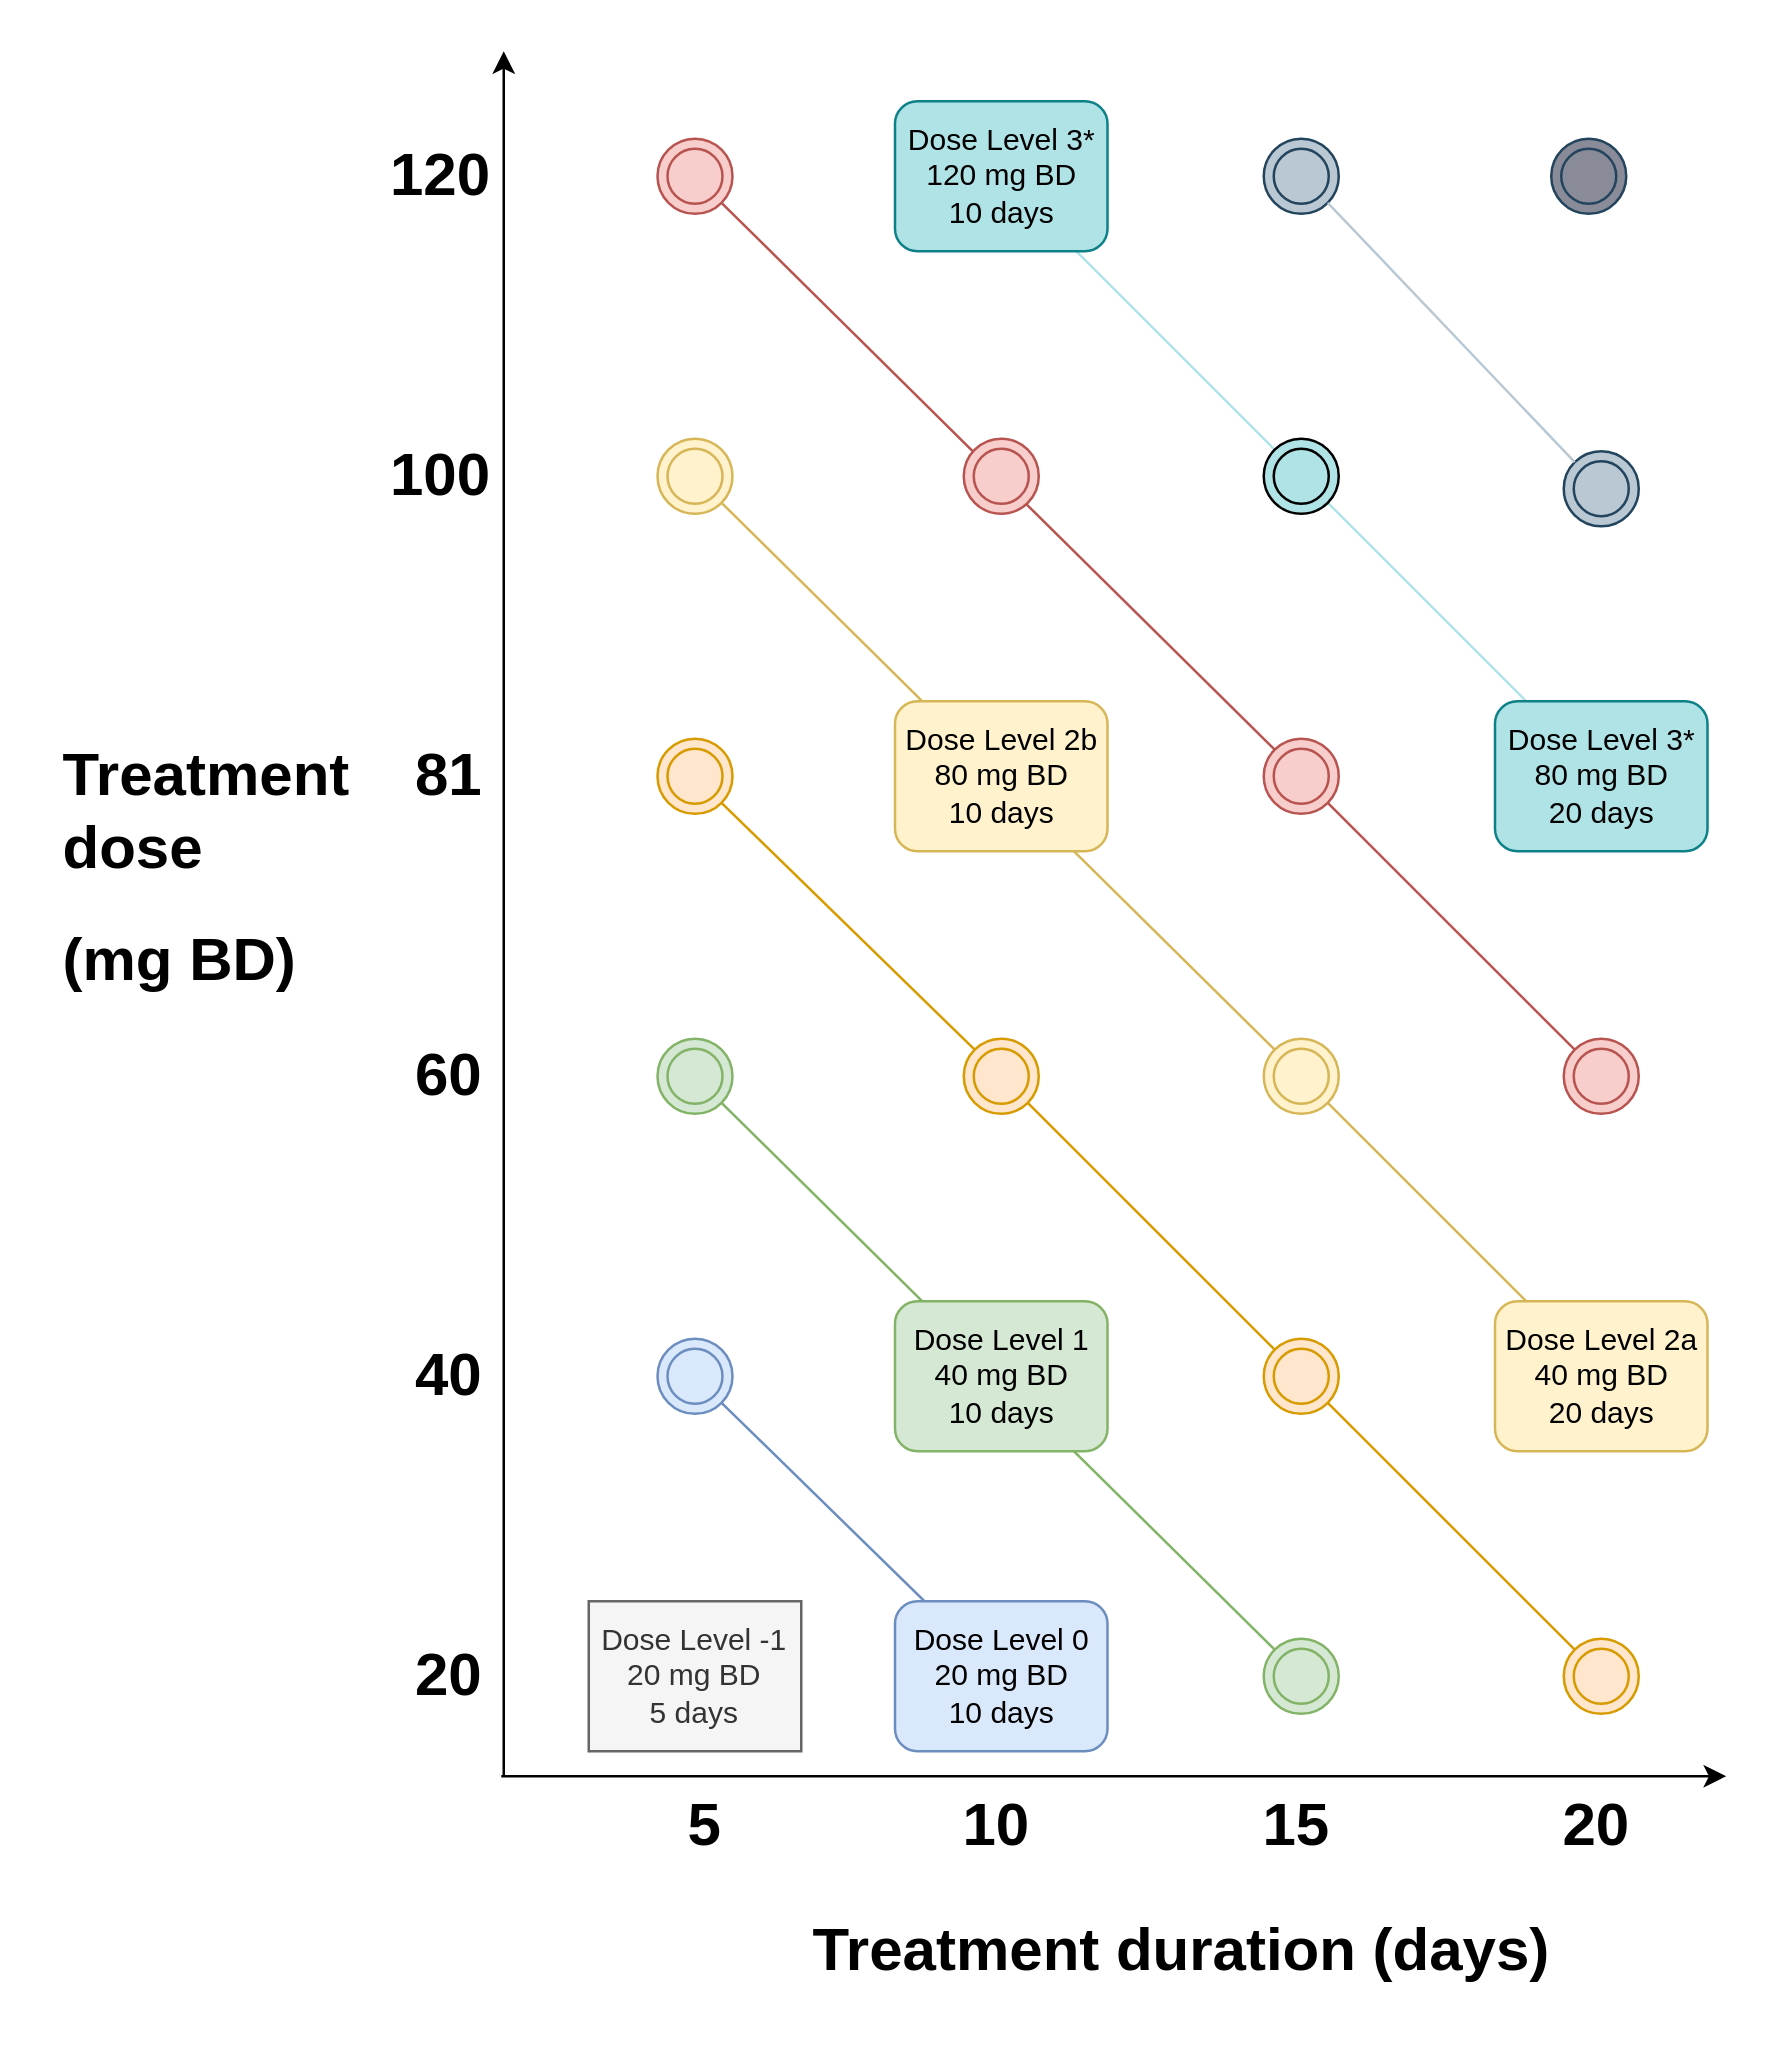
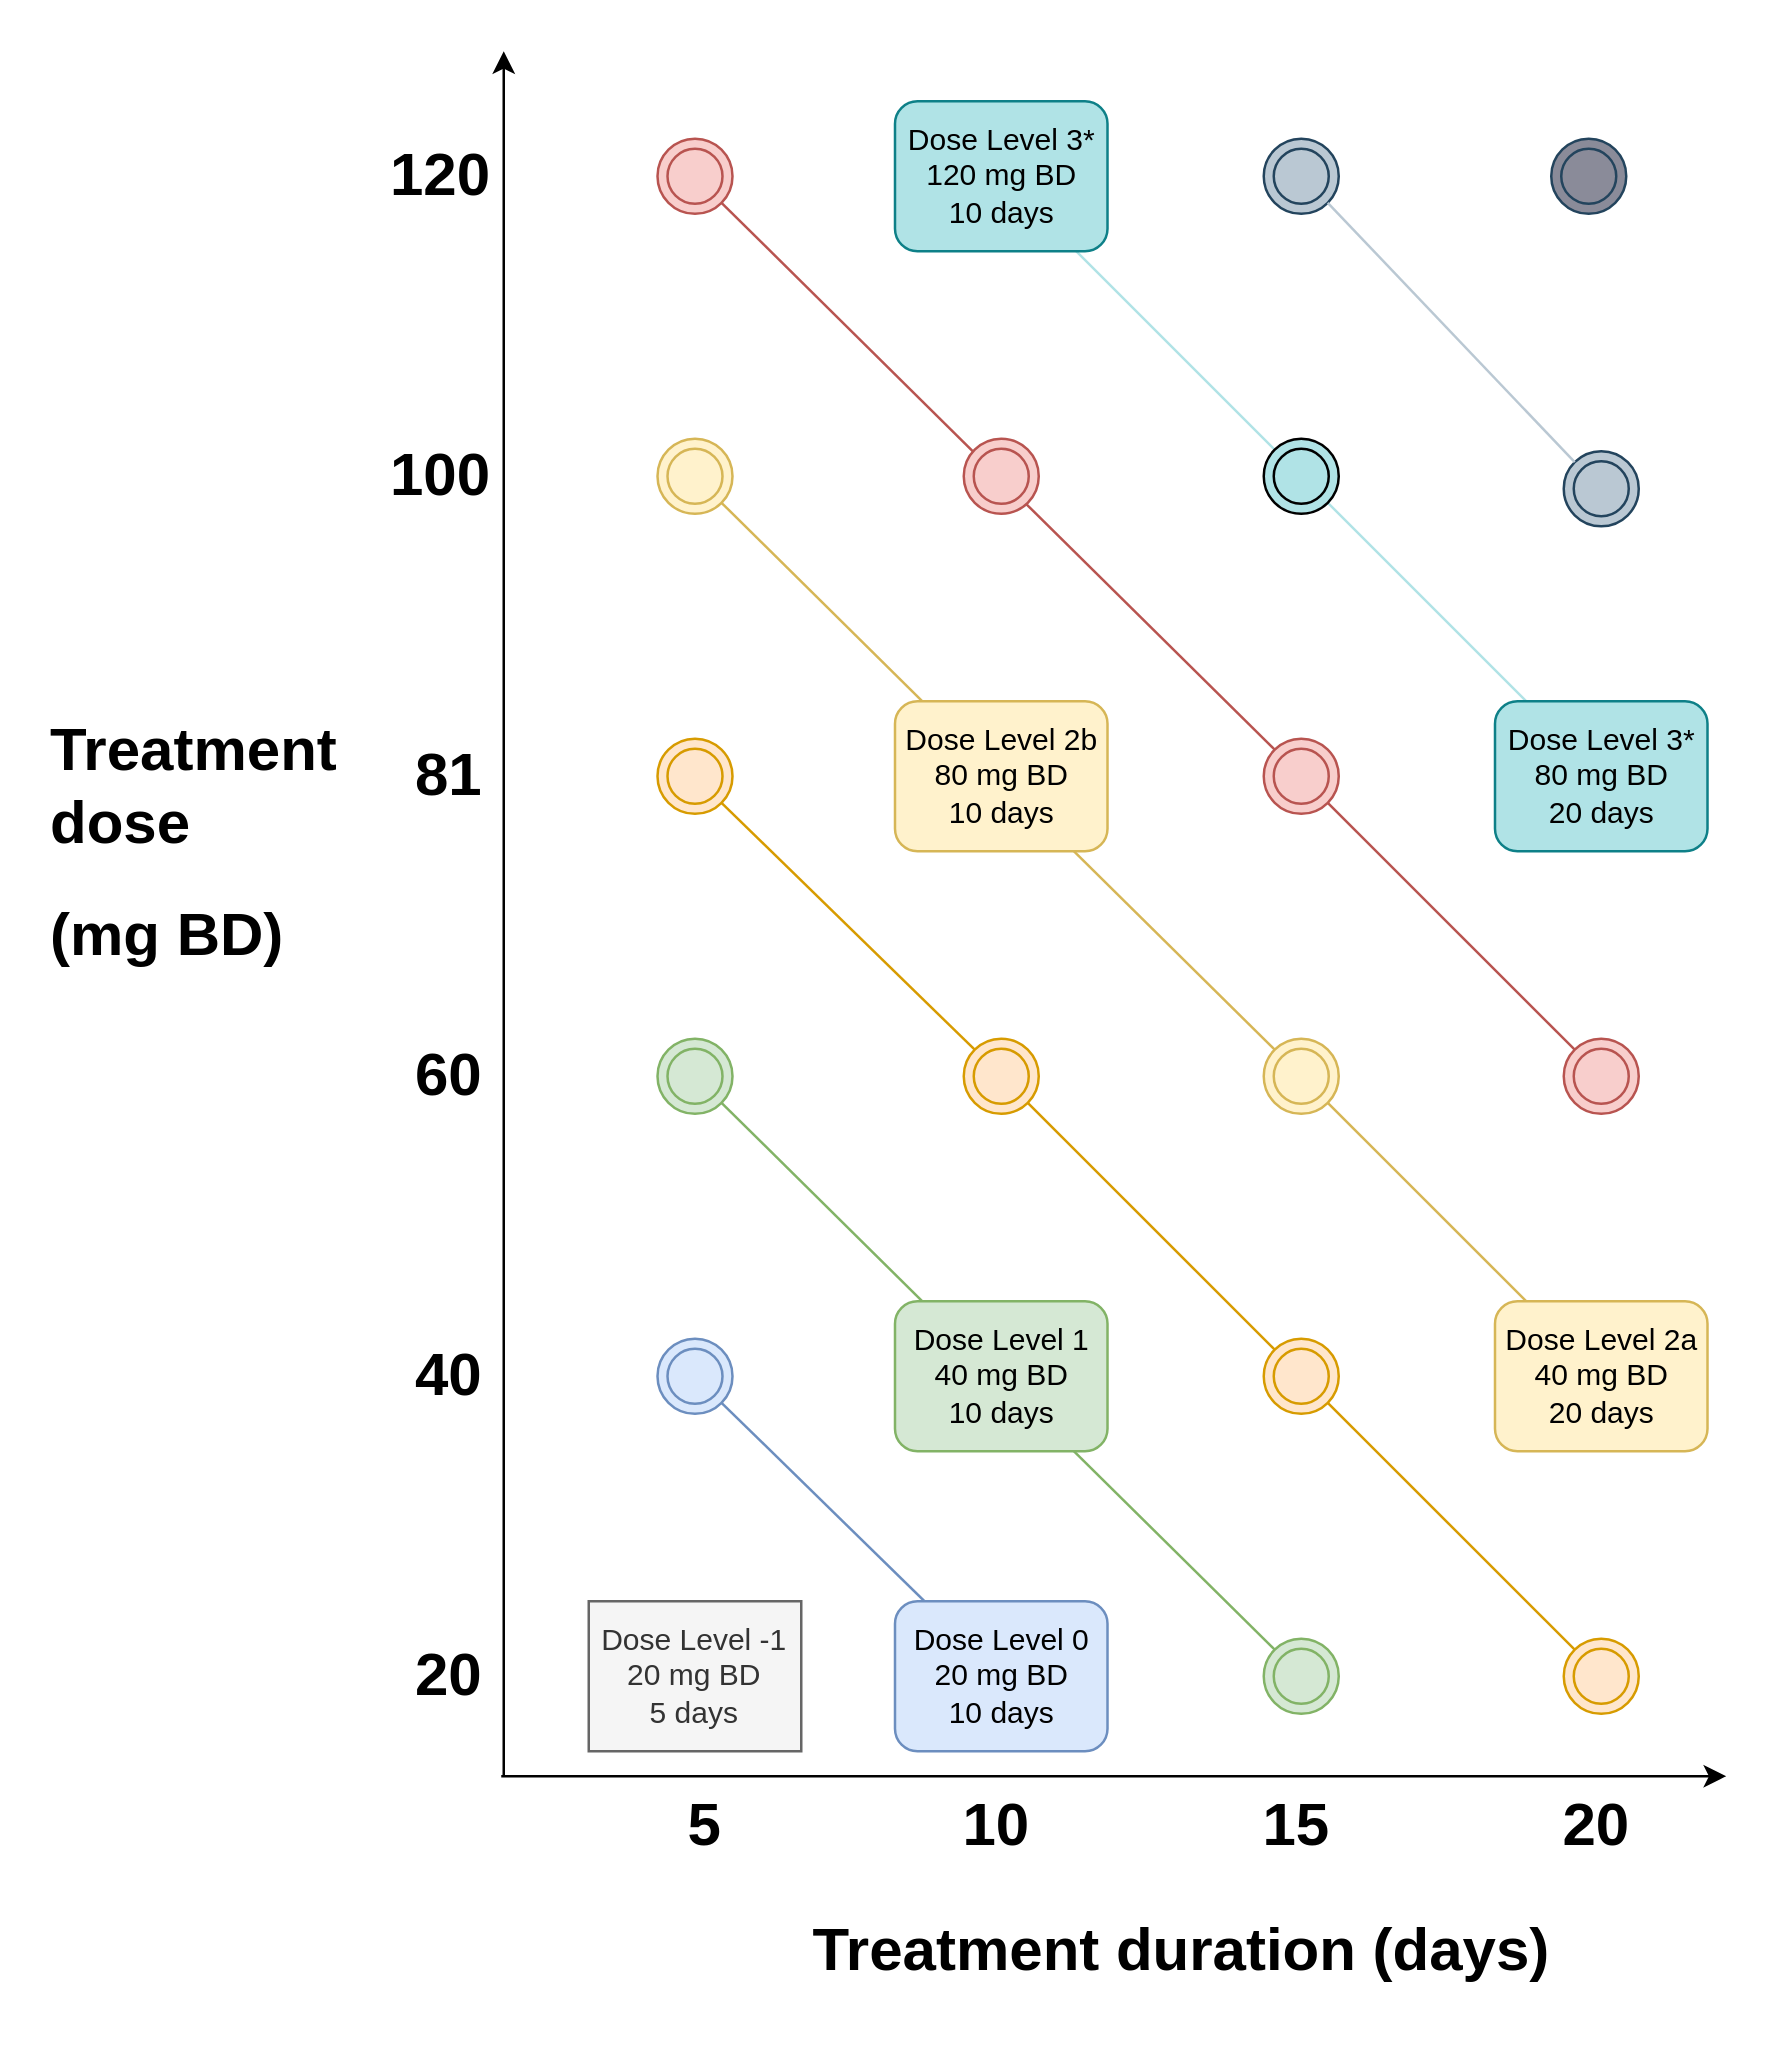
node "Treatment dose (mg BD)": moved (215, 1051) -> (203, 1026)
